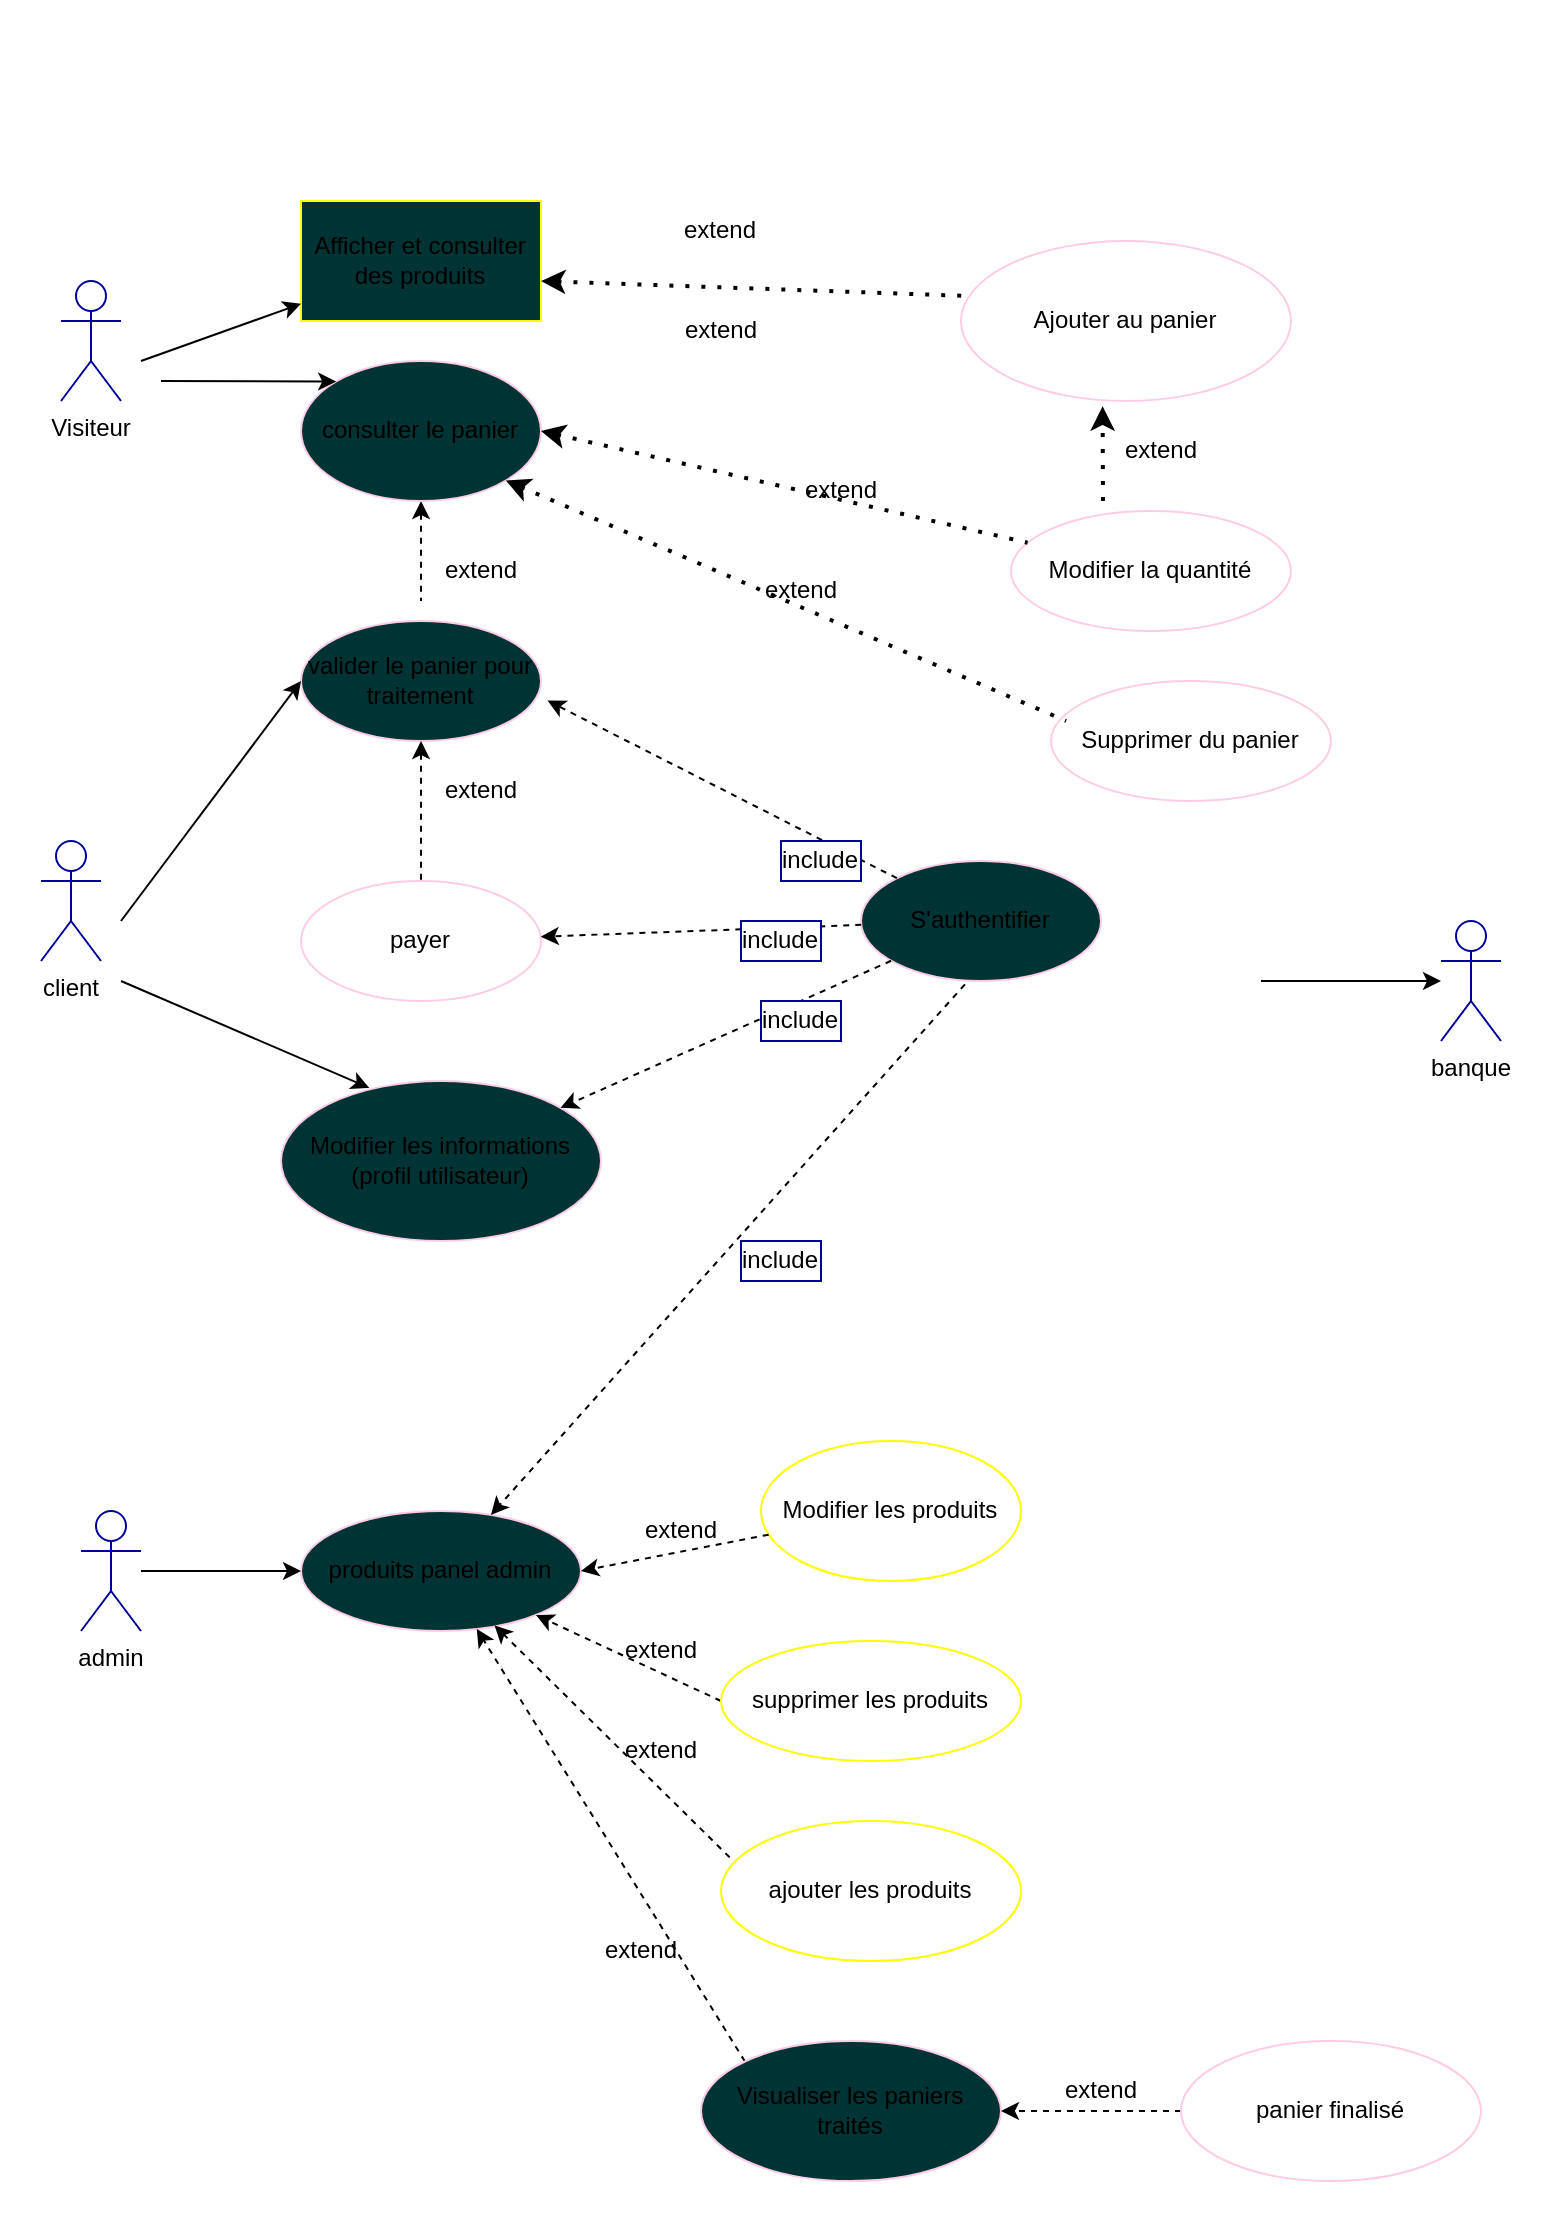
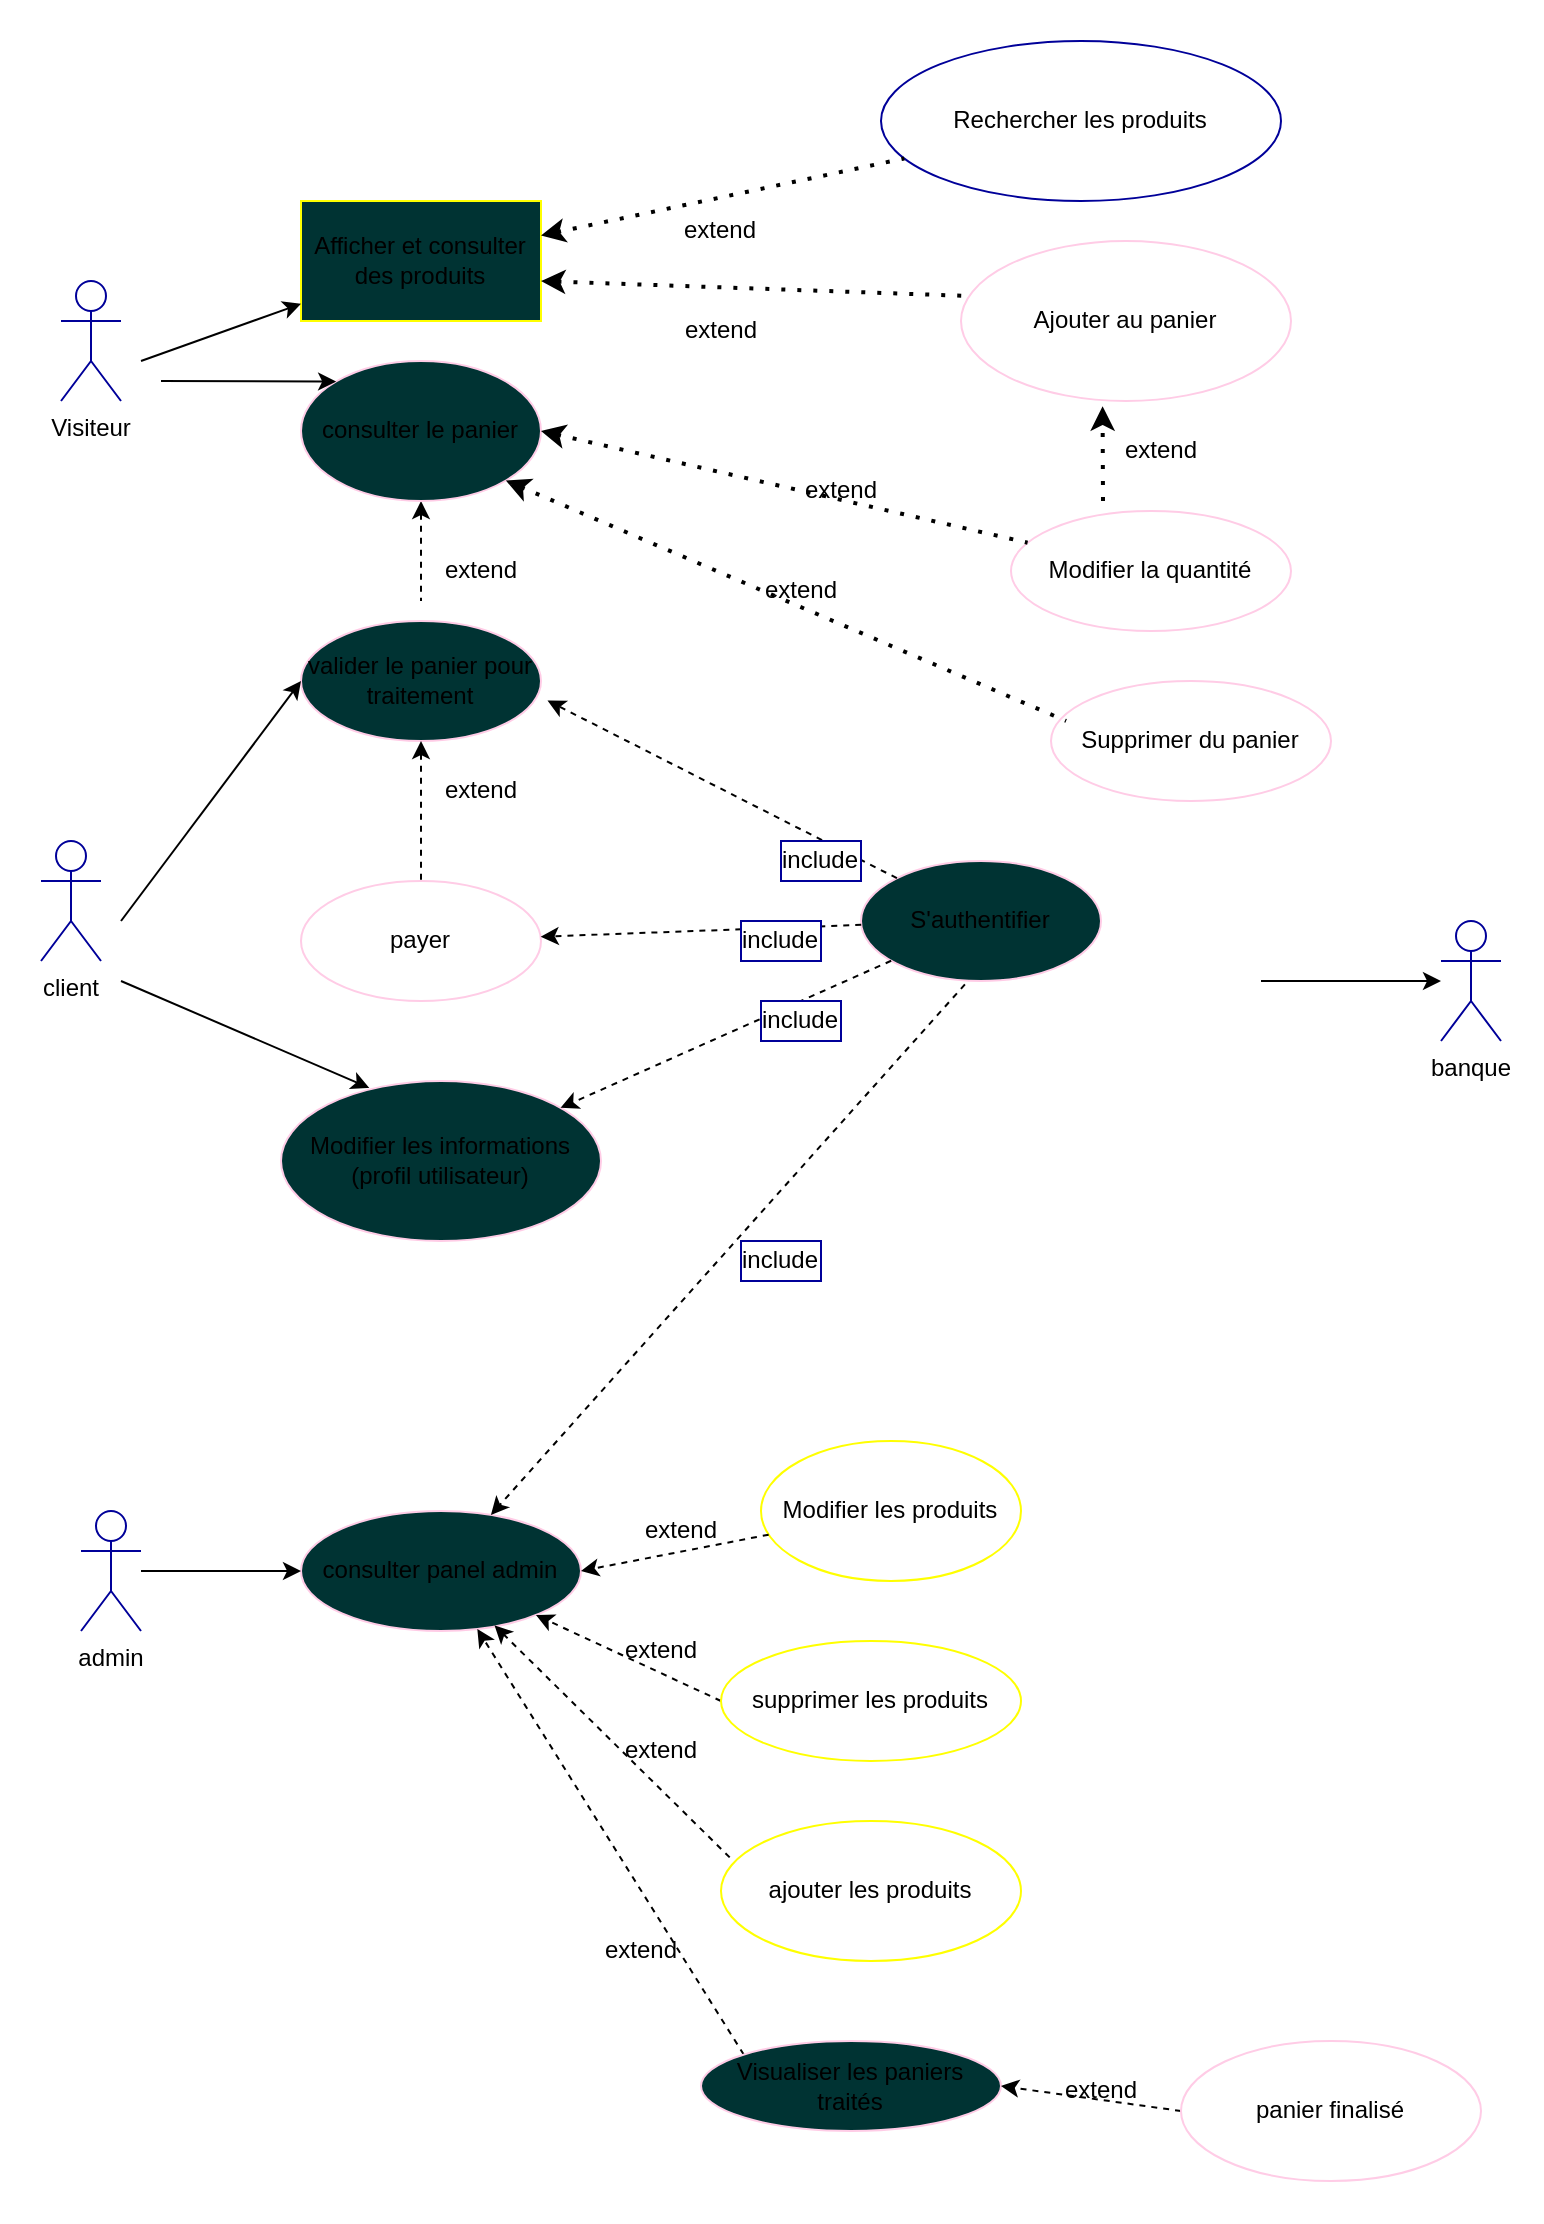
node "Rechercher les produits": added
edge "Rechercher les produits" -> "Afficher et consulter des produits": added
node "produits panel admin": label "produits panel admin" -> "consulter panel admin"
node "Visualiser les paniers traités": size 300x140 -> 300x90
